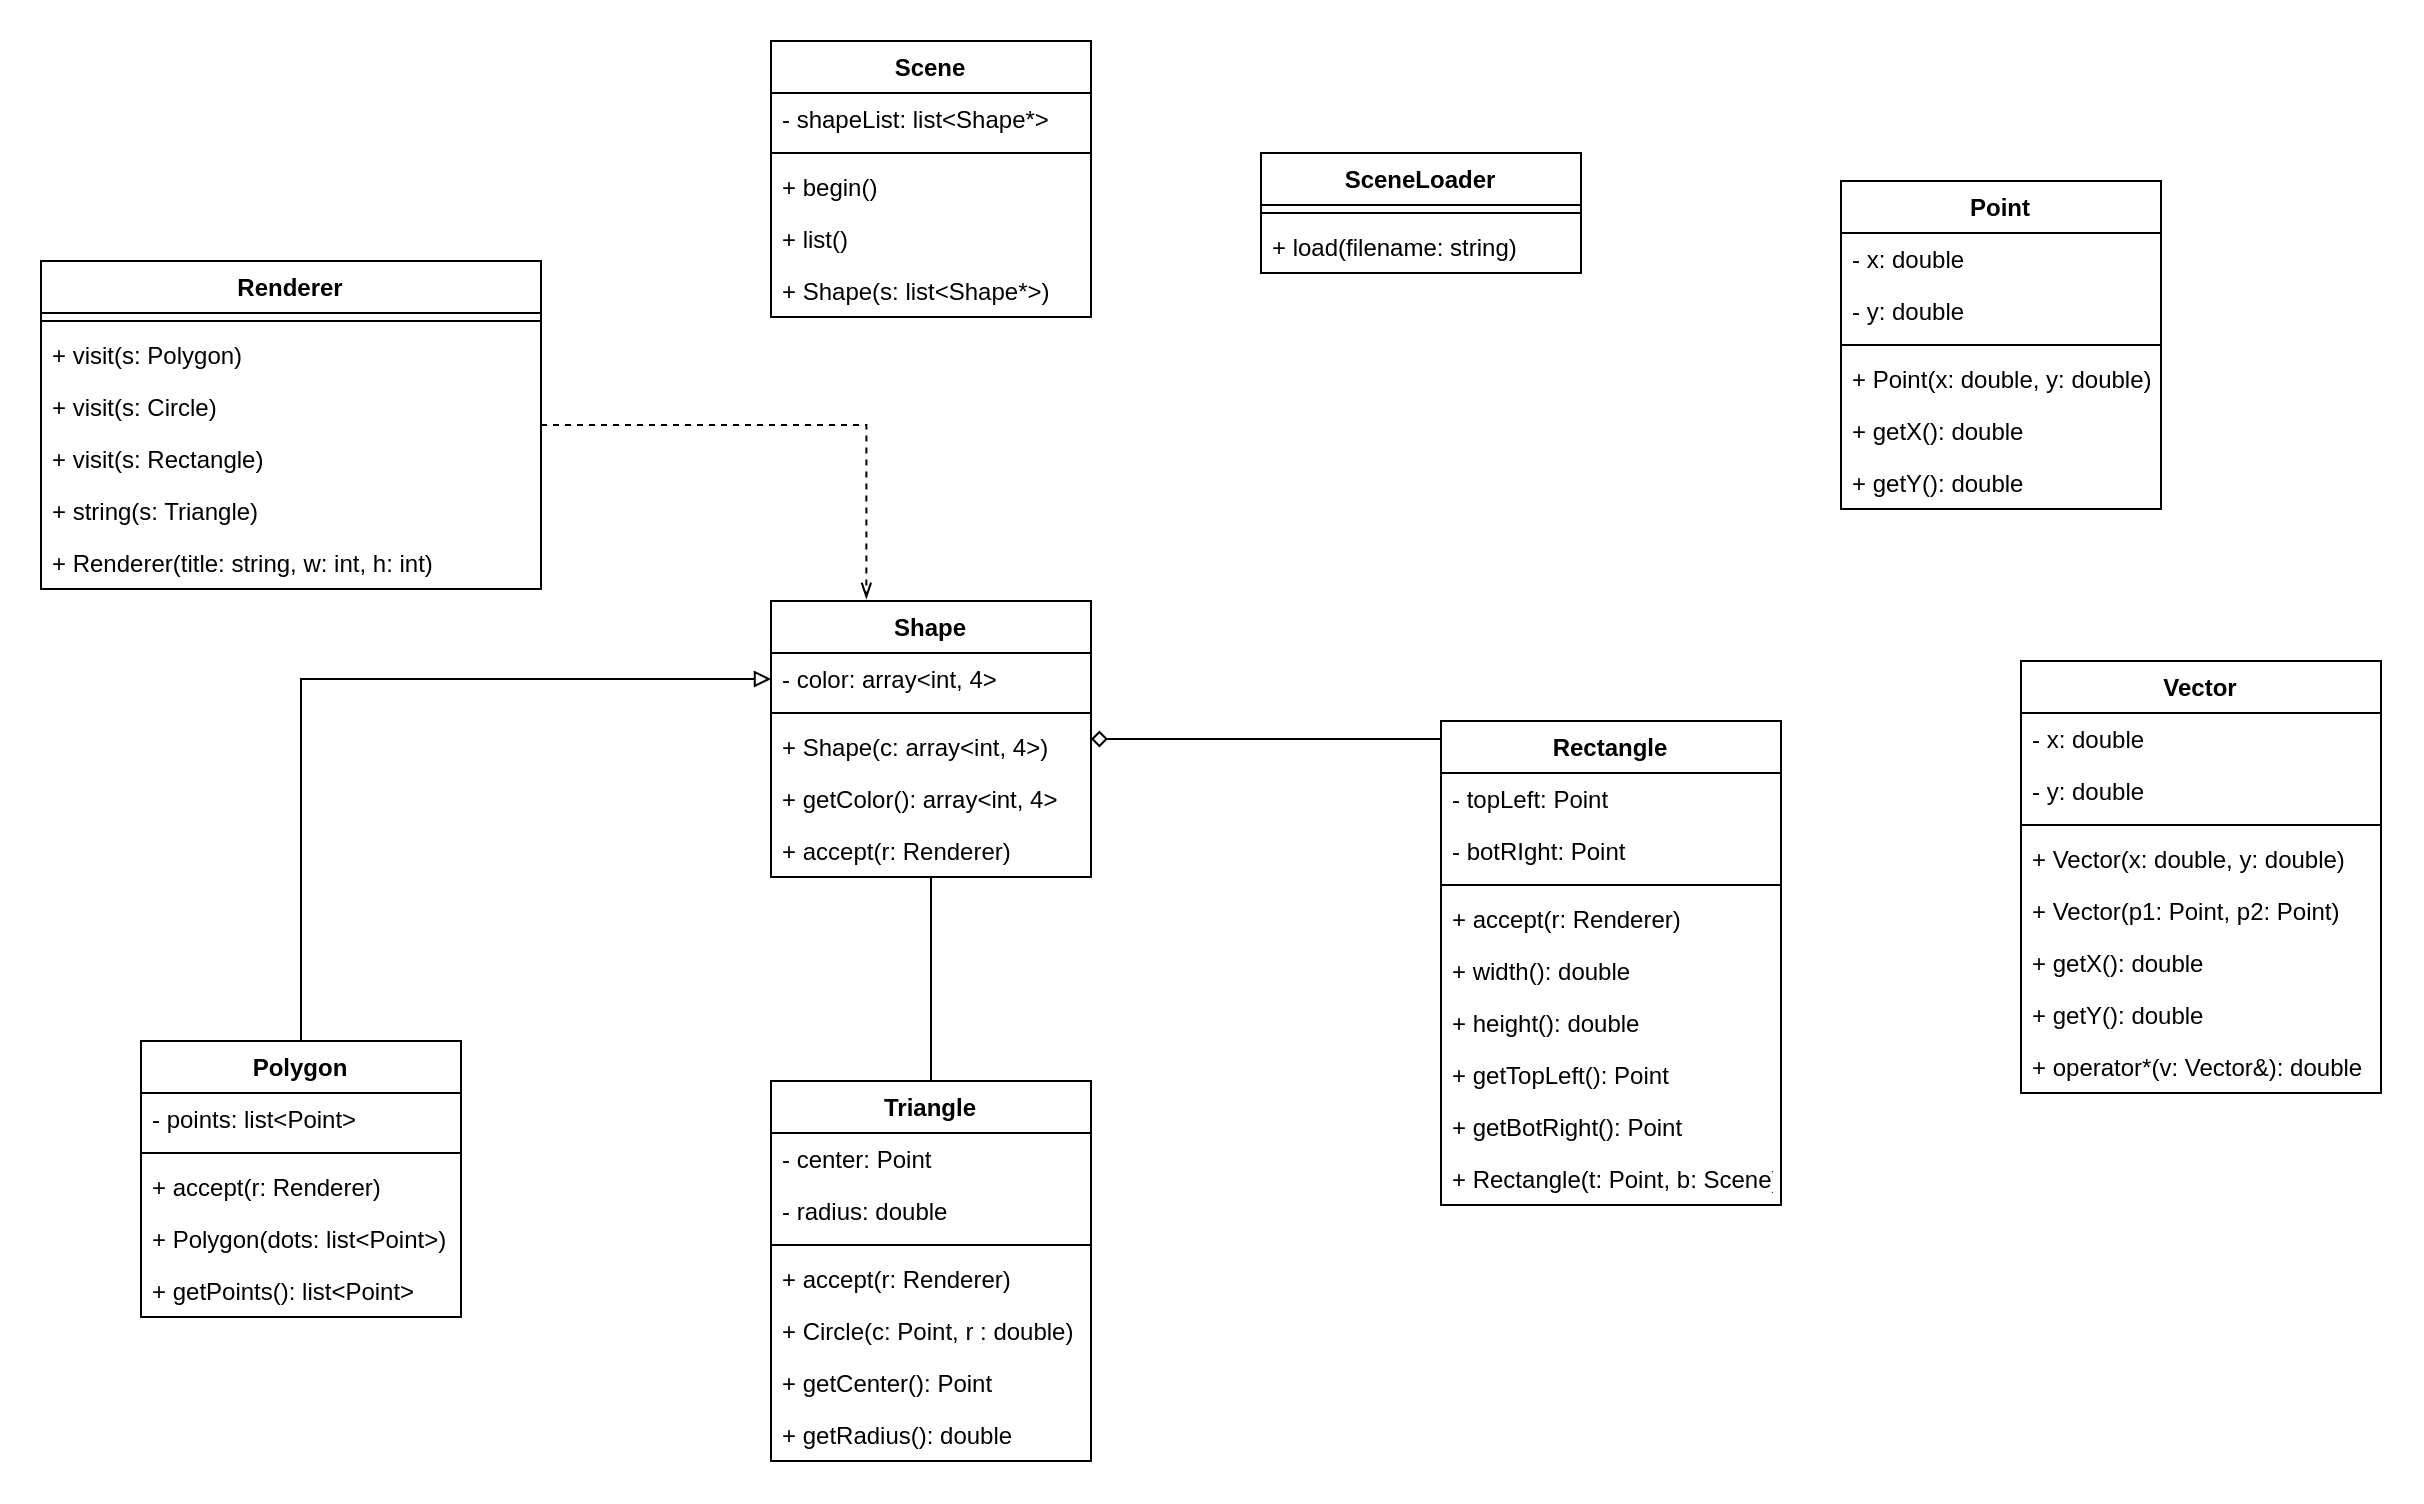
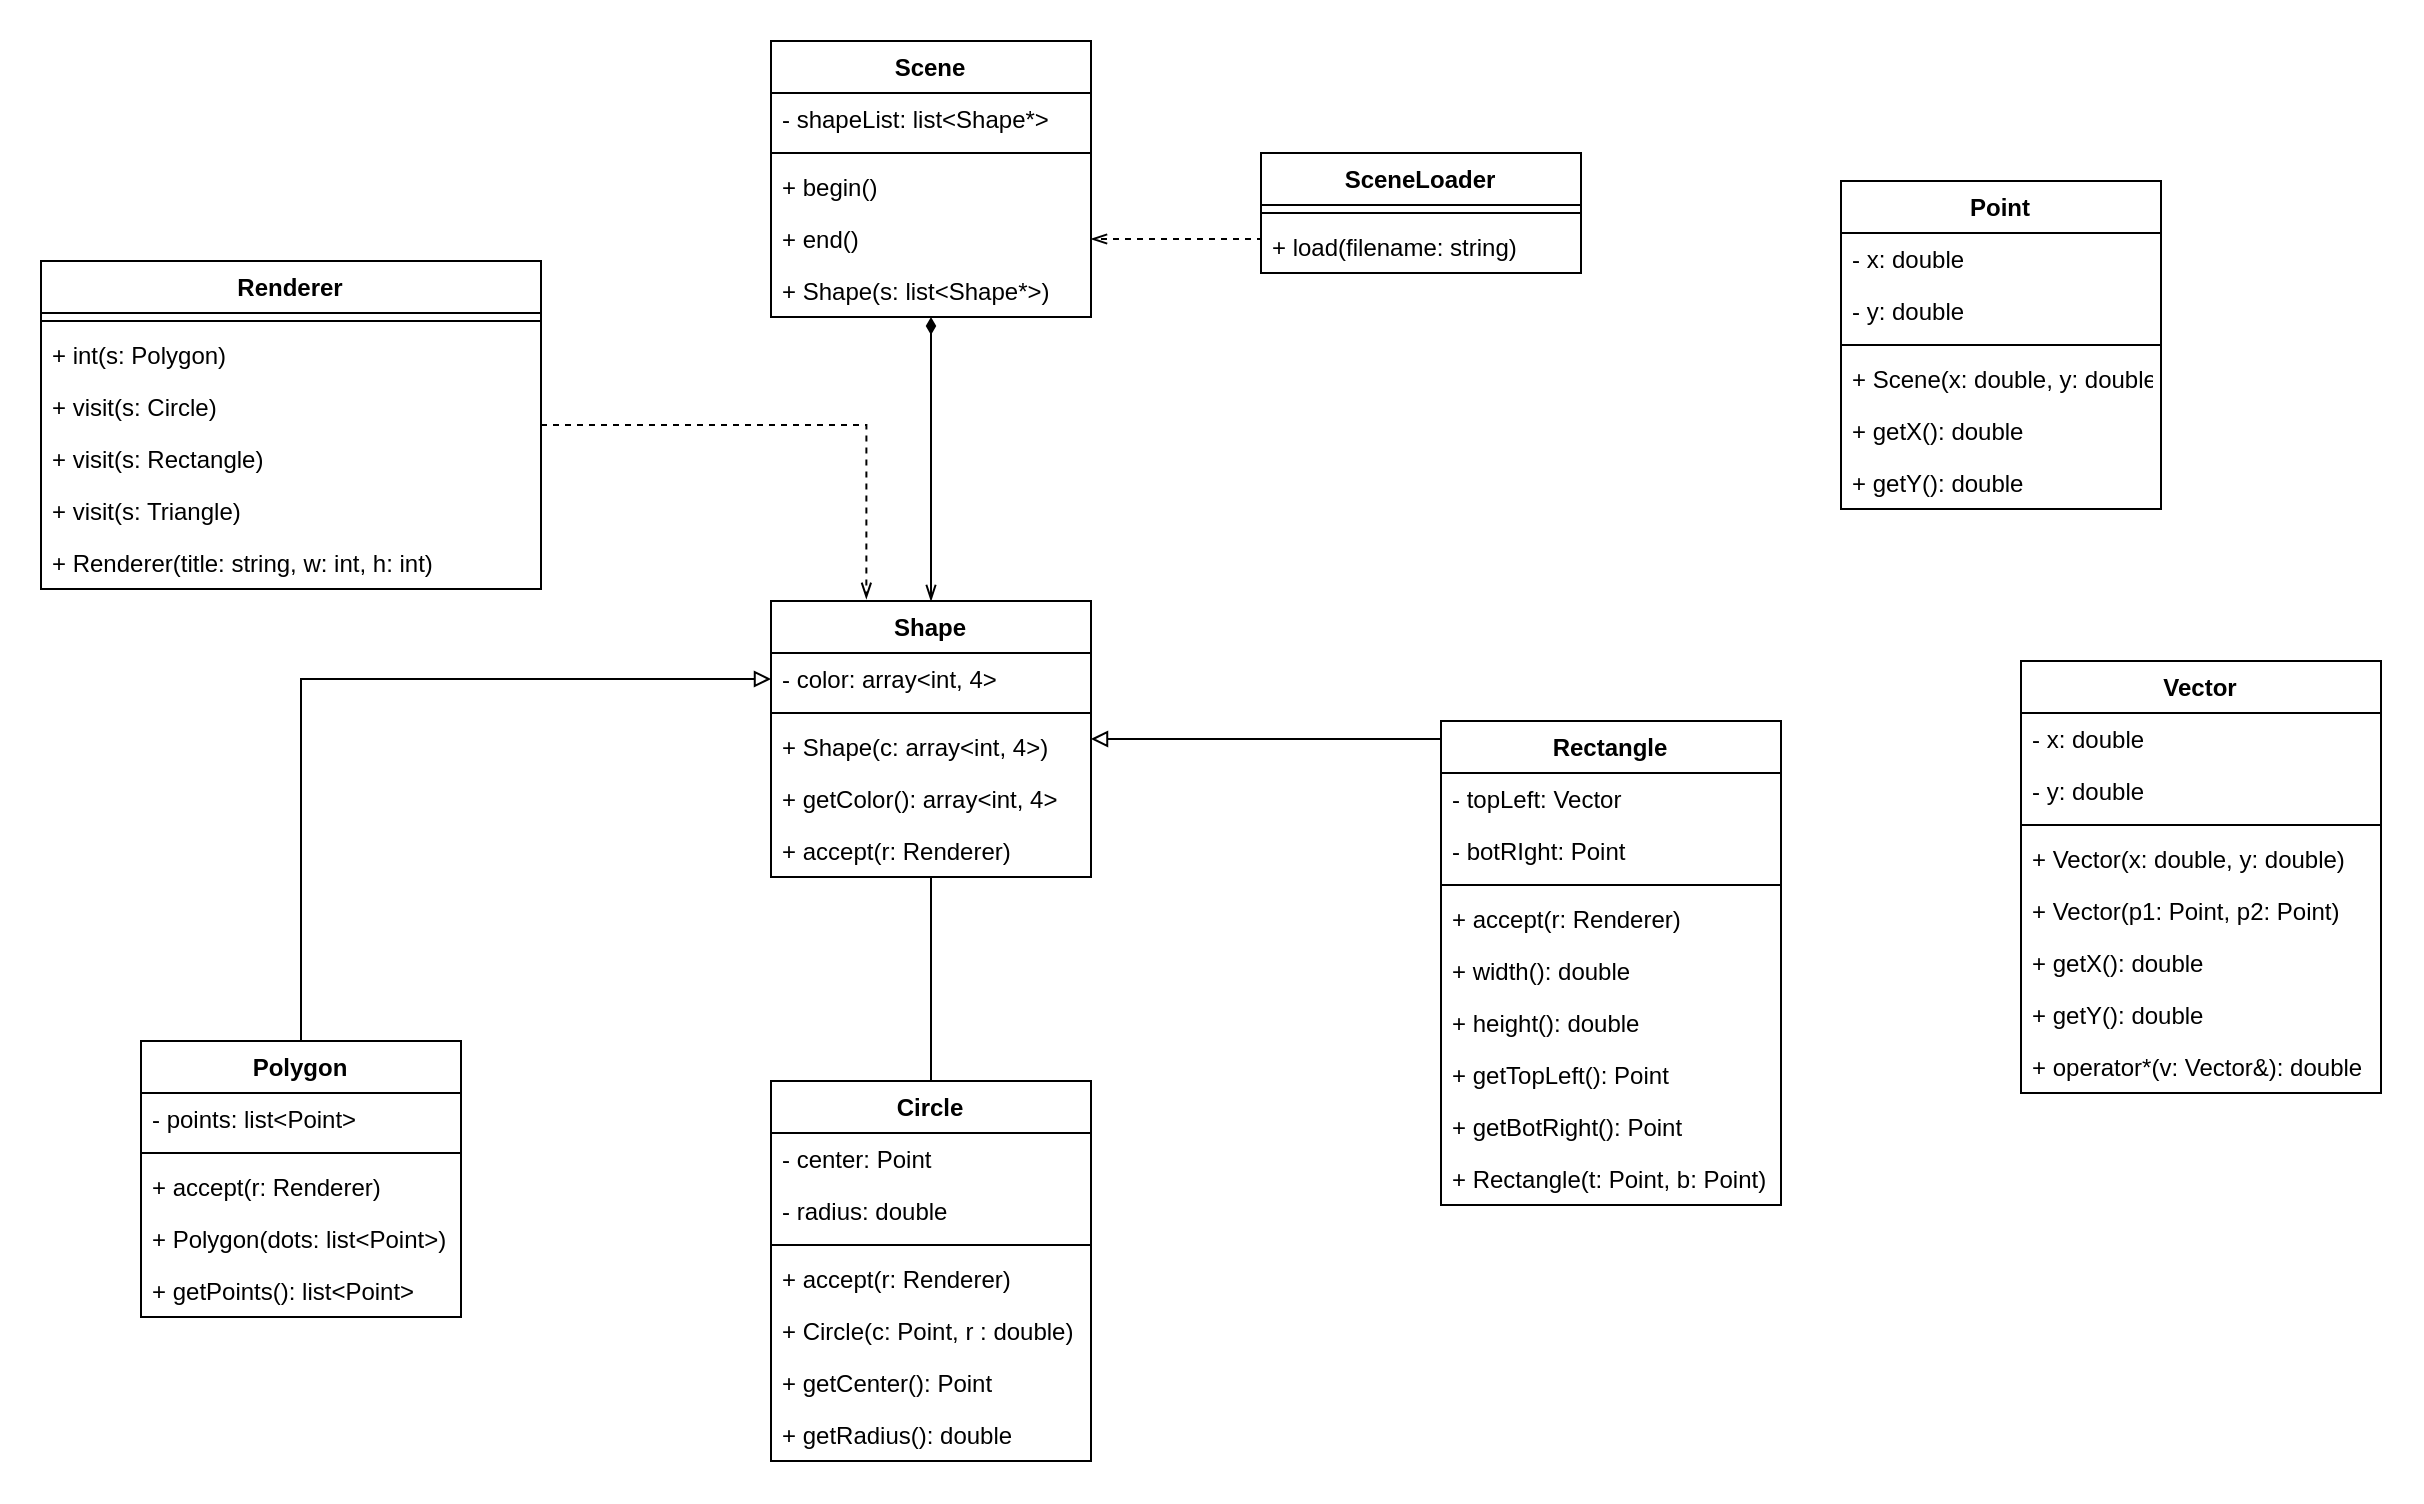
edge "SceneLoader" -> "Scene": added
node "+ list()": label "+ list()" -> "+ end()"
node "+ visit(s: Polygon)": label "+ visit(s: Polygon)" -> "+ int(s: Polygon)"
node "+ Point(x: double, y: double)": label "+ Point(x: double, y: double)" -> "+ Scene(x: double, y: double)"
edge "Scene" -- "Shape": added
node "+ string(s: Triangle)": label "+ string(s: Triangle)" -> "+ visit(s: Triangle)"
edge "Rectangle" -> "Shape": arrowhead diamond -> block
node "- topLeft: Point": label "- topLeft: Point" -> "- topLeft: Vector"
node "Triangle": label "Triangle" -> "Circle"
node "+ Rectangle(t: Point, b: Scene)": label "+ Rectangle(t: Point, b: Scene)" -> "+ Rectangle(t: Point, b: Point)"
